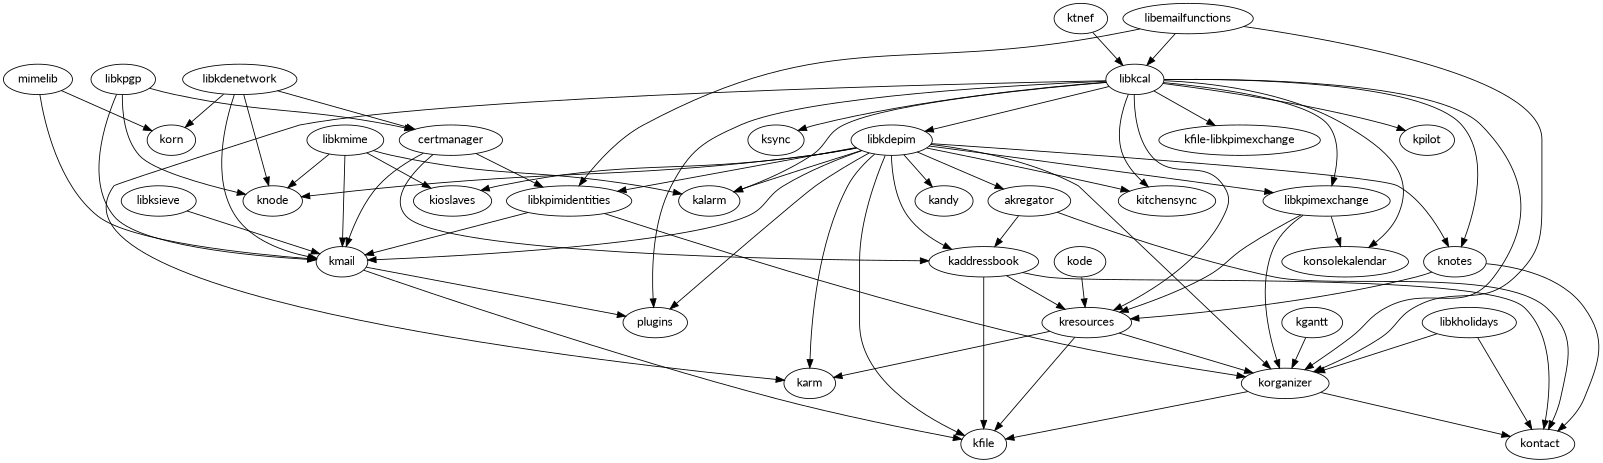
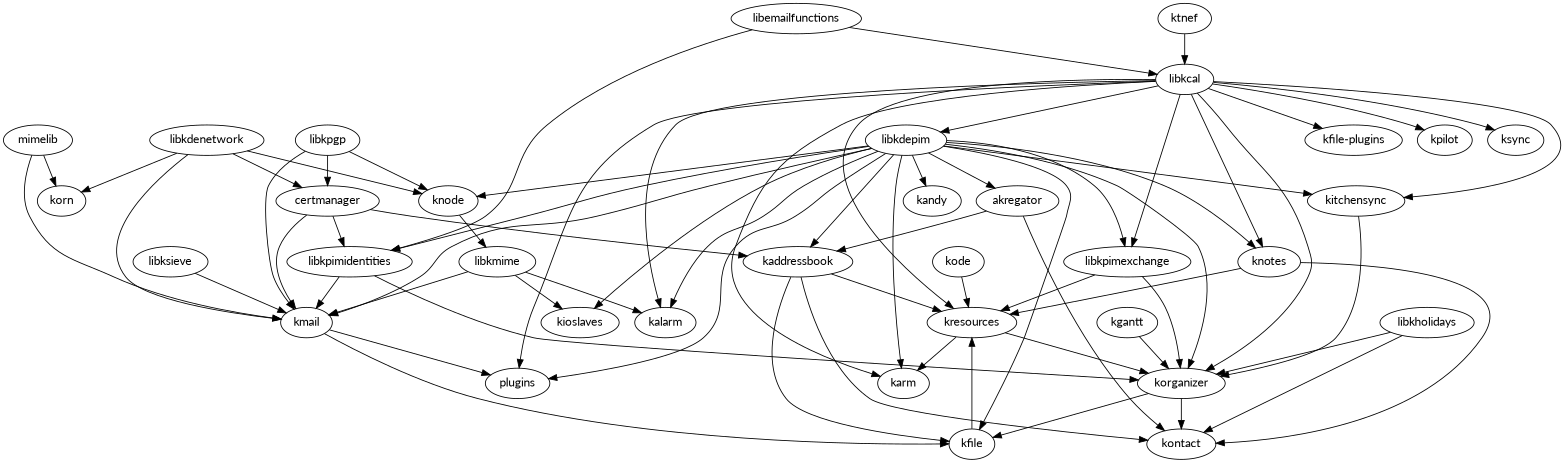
node "kfile-libkpimexchange": label "kfile-libkpimexchange" -> "kfile-plugins"
edge "libemailfunctions" -> "korganizer": now "kitchensync" -> "korganizer"
edge "libkmime" -> "knode": reversed
node "konsolekalendar": removed
edge "kresources" -> "kfile": reversed
